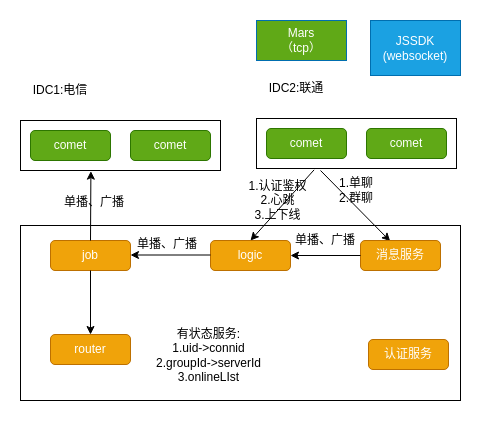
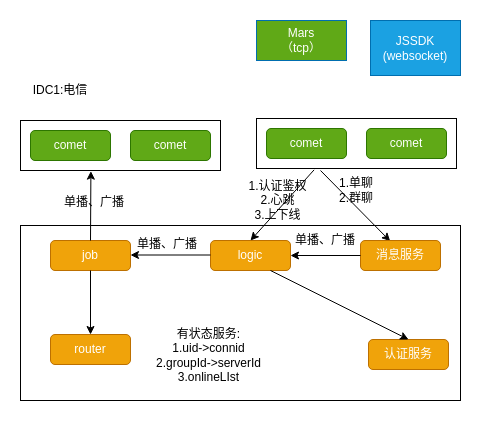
node "IDC2:联通": removed
edge "logic" -> "认证服务": added
